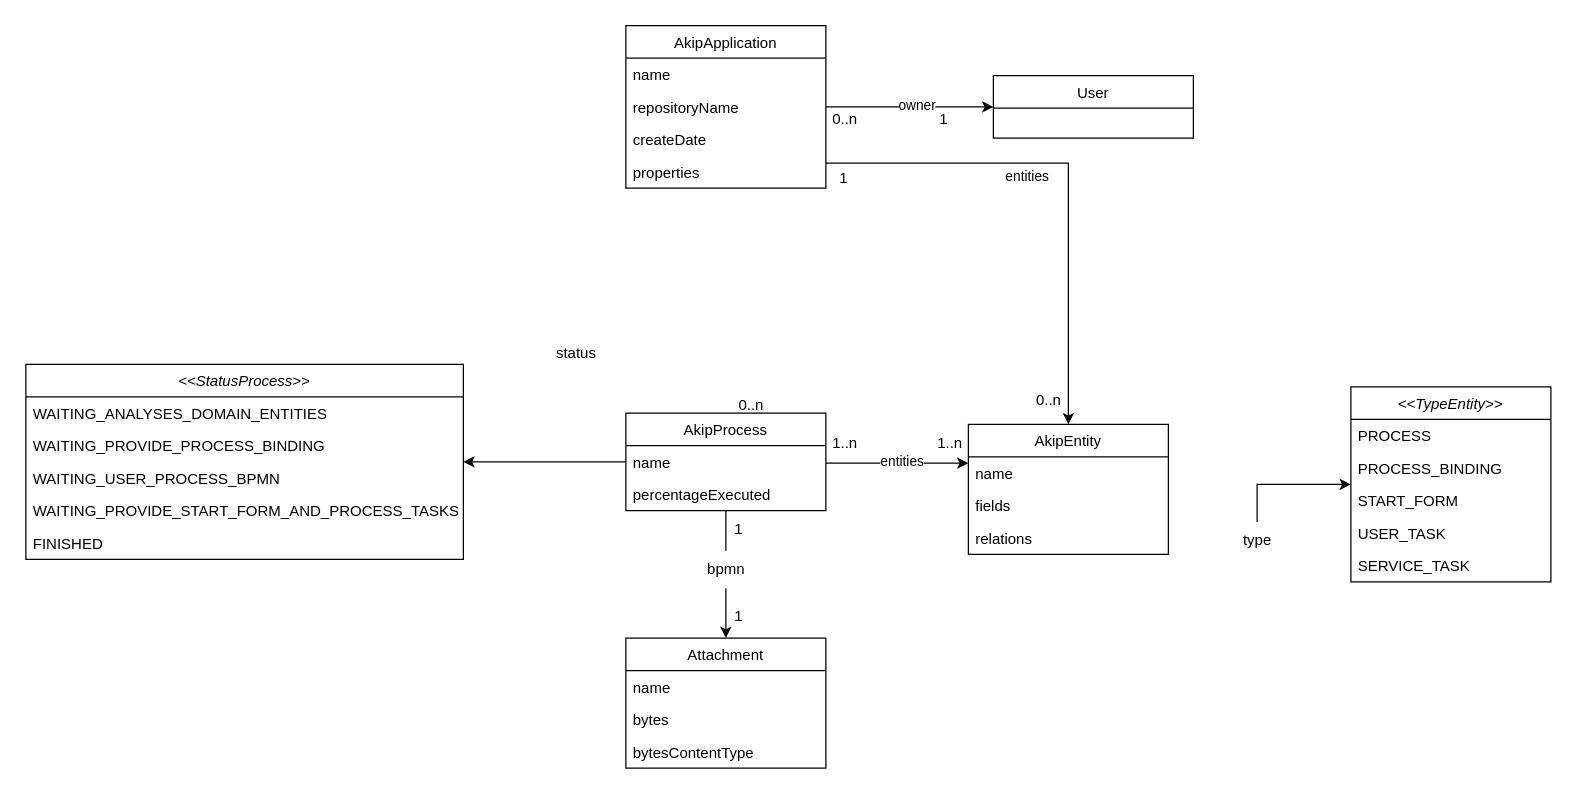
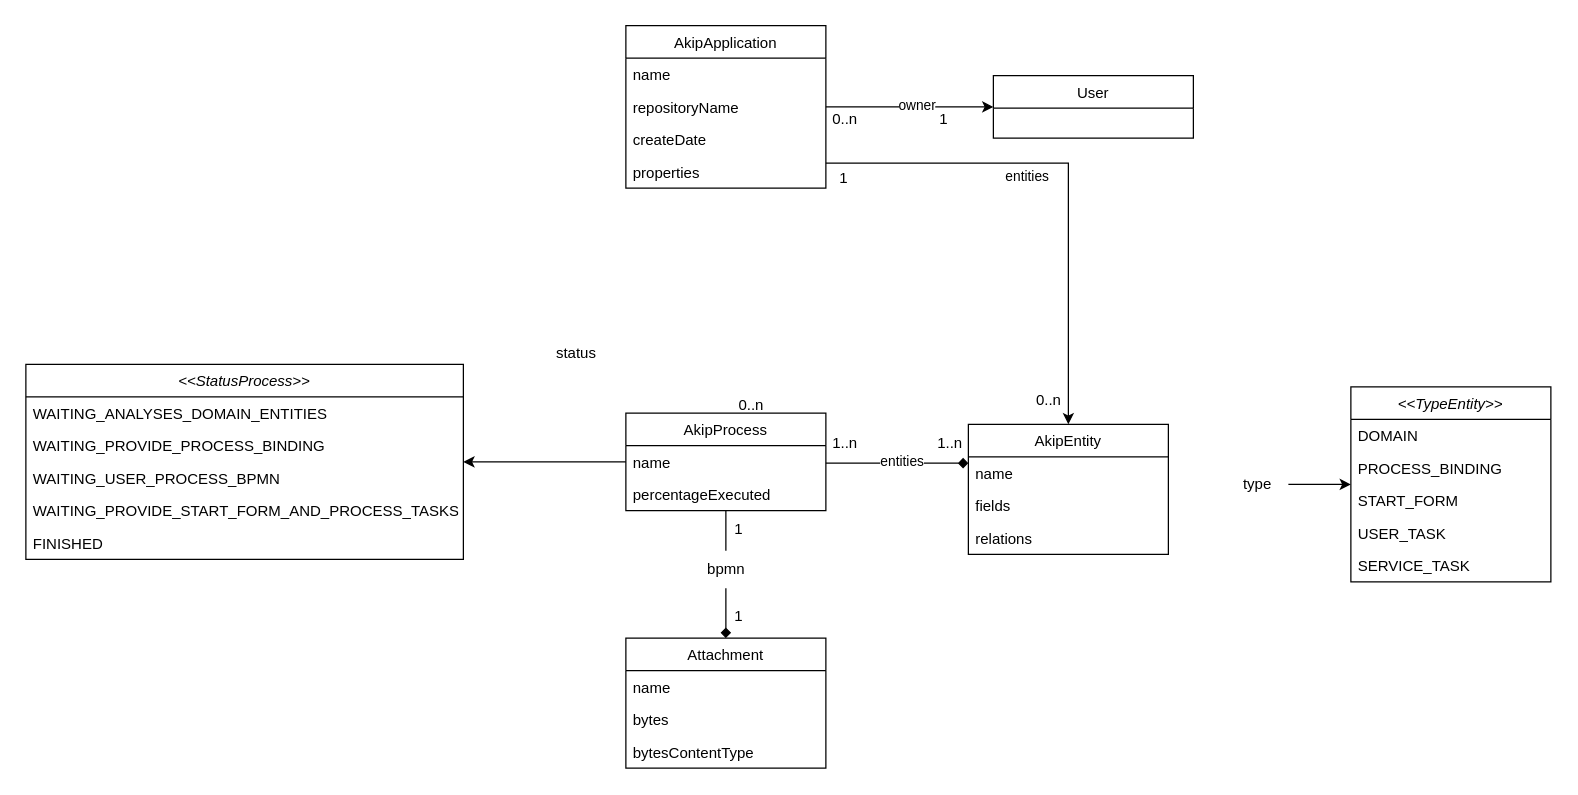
node "PROCESS": label "PROCESS" -> "DOMAIN"
edge "AkipProcess" -> "AkipEntity": arrowhead classic -> diamond
node "type": moved (1257, 541) -> (1257, 484)
edge "bpmn" -> "Attachment": arrowhead classic -> diamond
